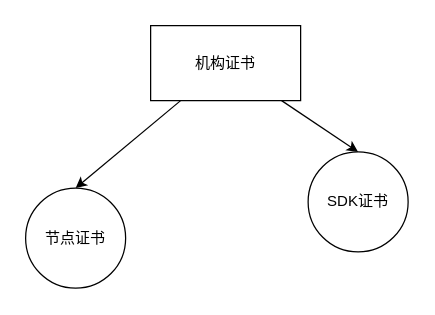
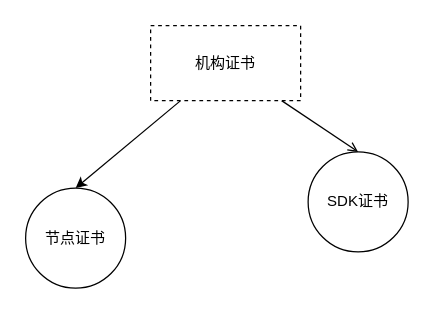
node "机构证书": style solid -> dashed
edge "机构证书" -> "SDK证书": arrowhead classic -> open
